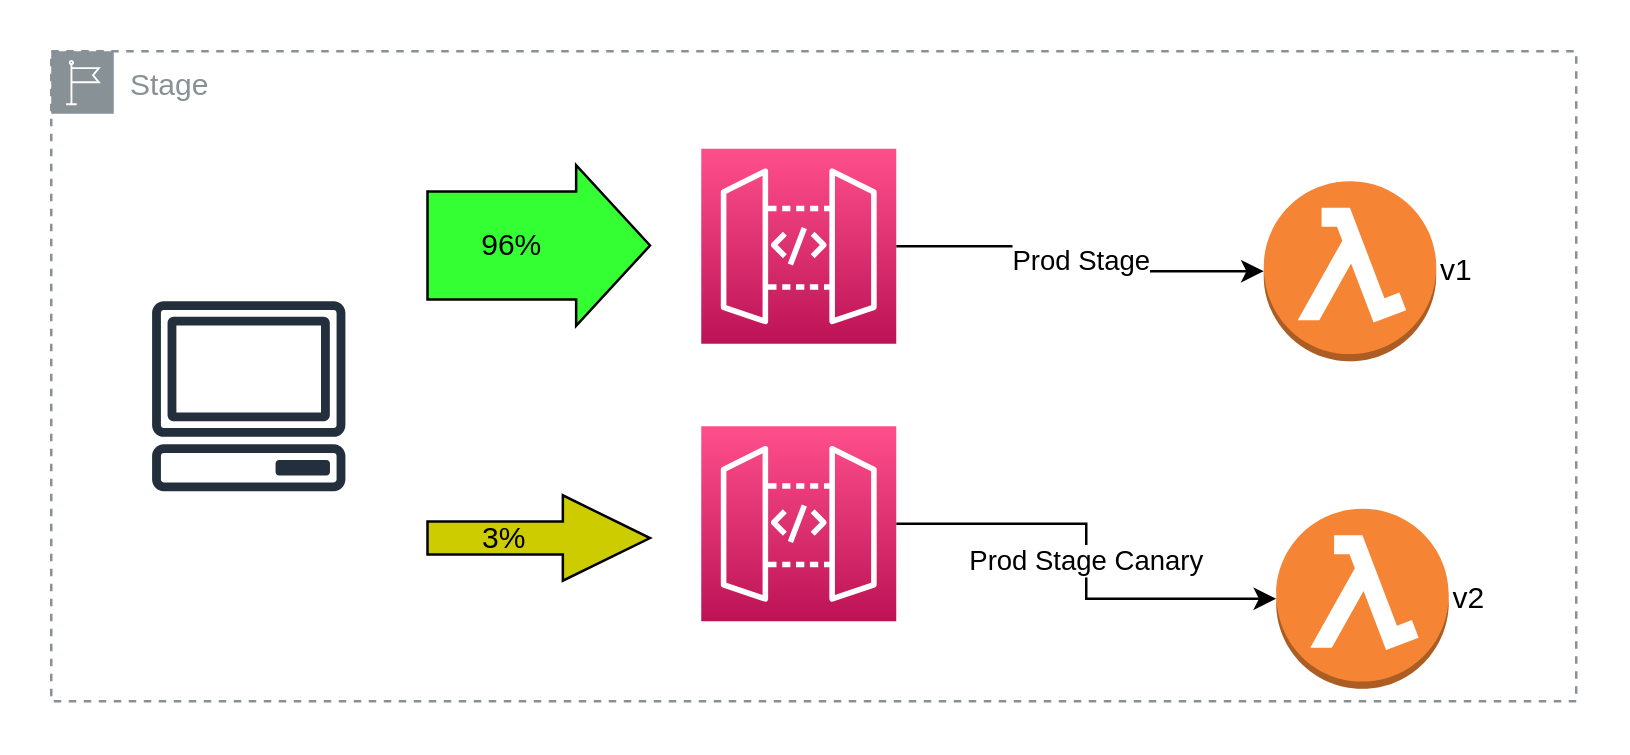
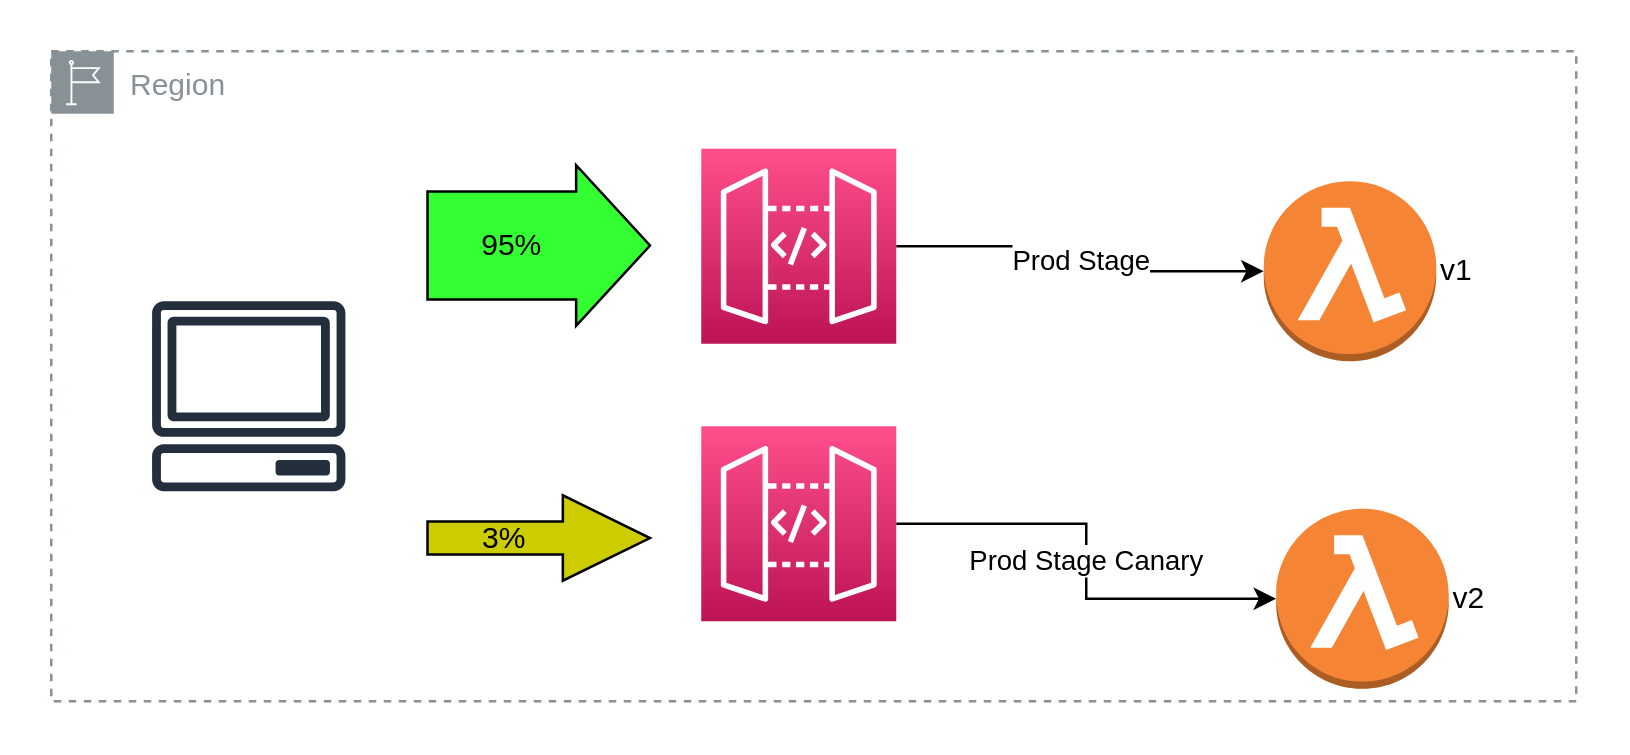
node "Stage": label "Stage" -> "Region"
node "96%": label "96%" -> "95%"
